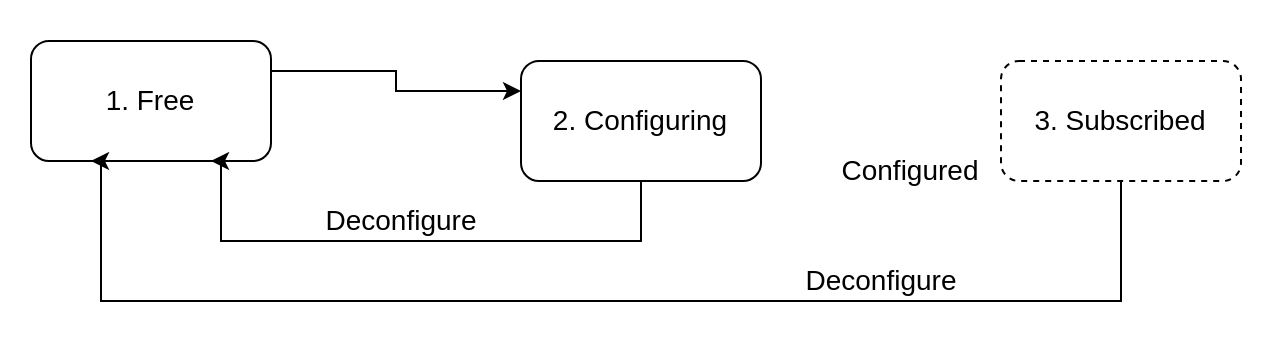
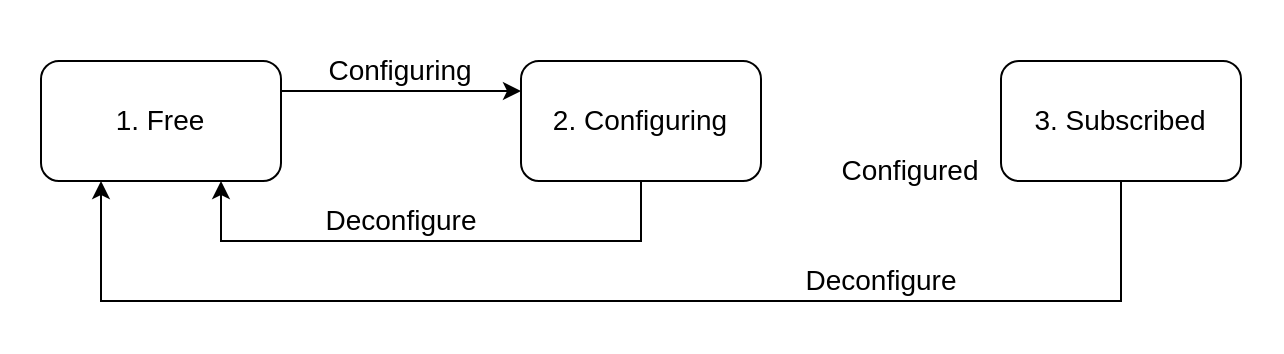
node "Configuring": added
node "1. Free": moved (151, 101) -> (161, 121)
node "3. Subscribed": style dashed -> solid
